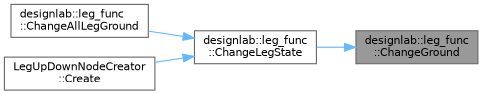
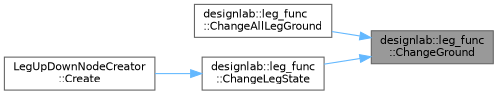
edge "designlab::leg_func ::ChangeAllLegGround" -> "designlab::leg_func ::ChangeLegState": now "designlab::leg_func ::ChangeAllLegGround" -> "designlab::leg_func ::ChangeGround"
